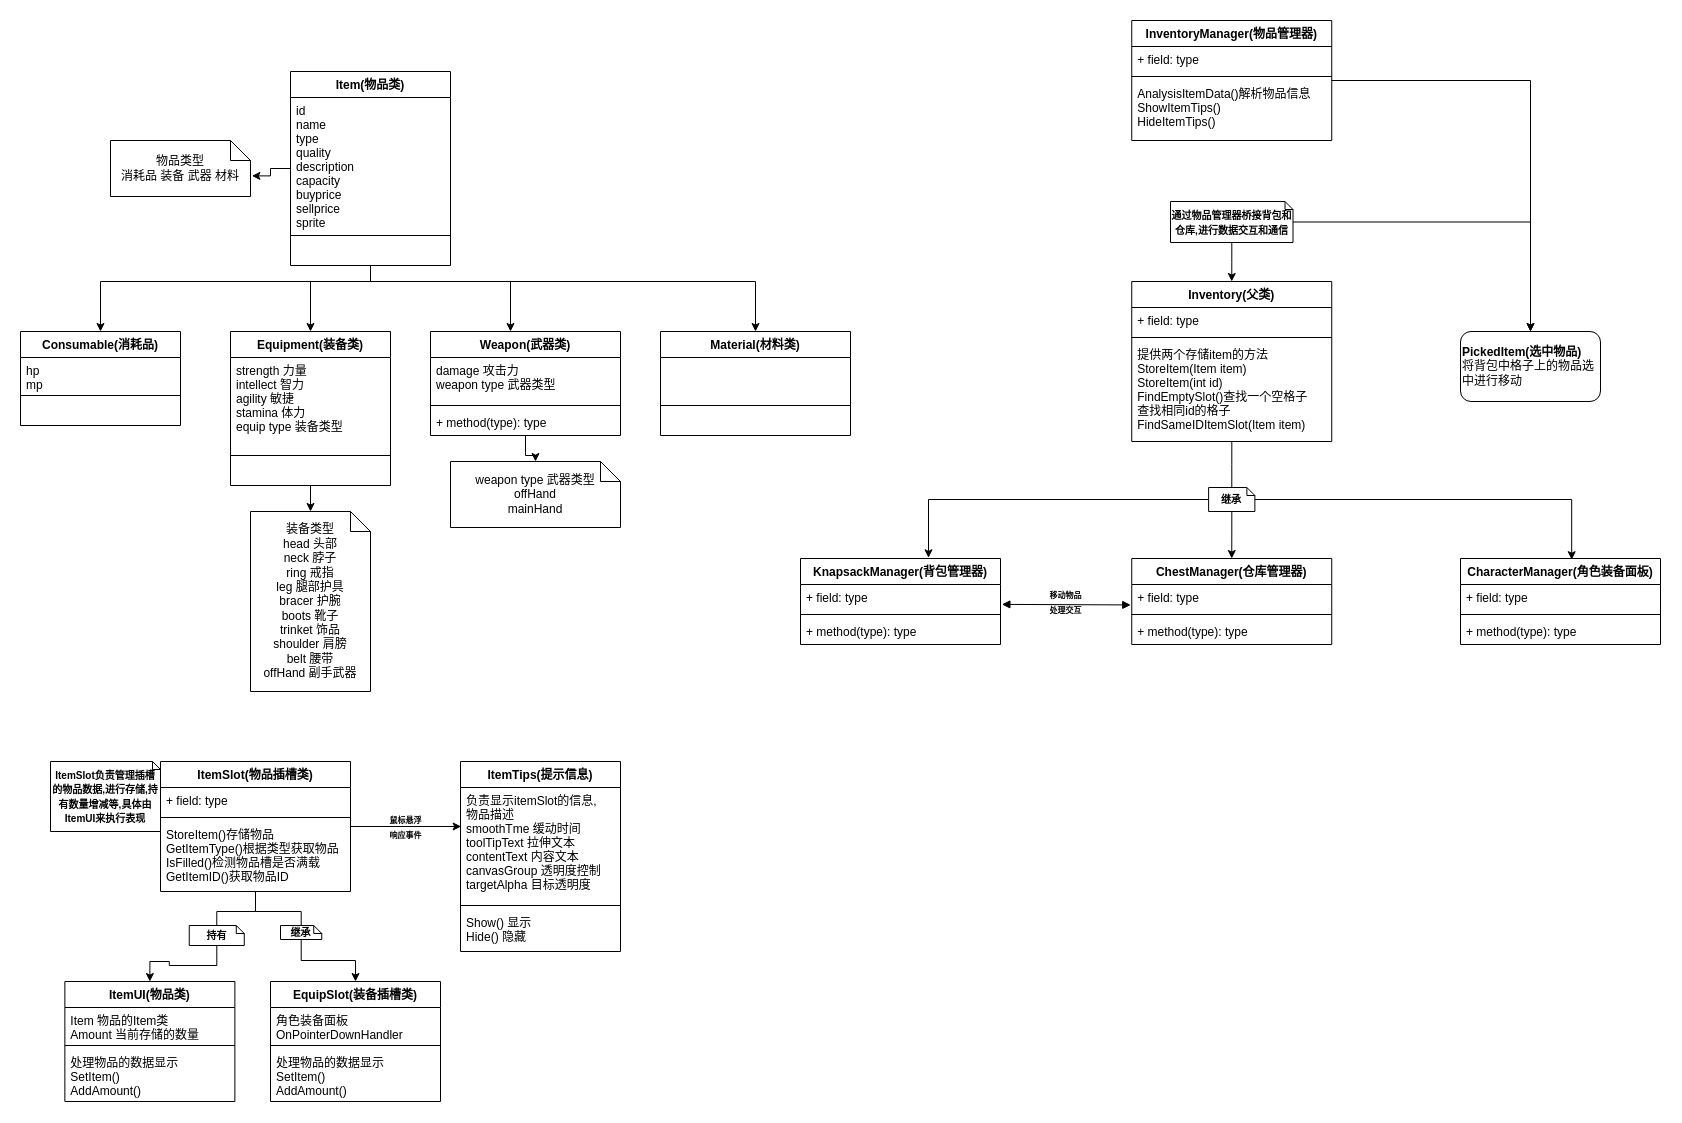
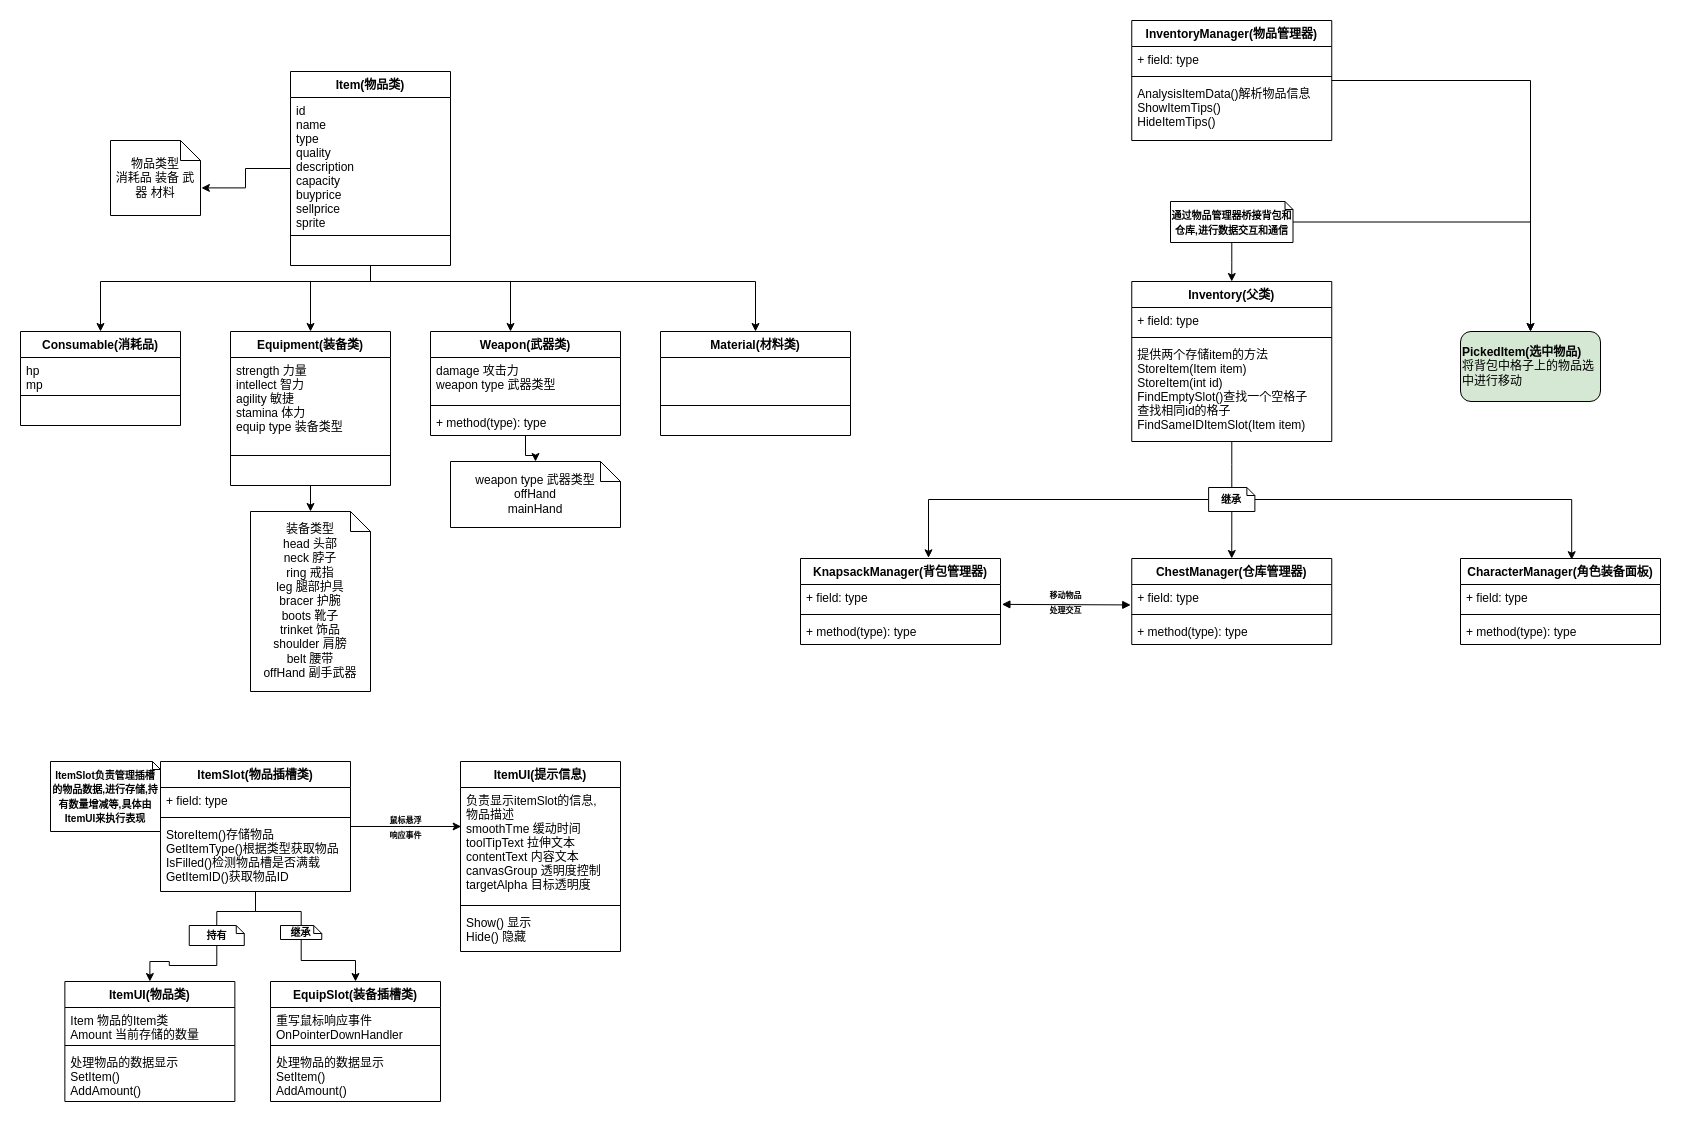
node "物品类型 消耗品 装备 武器 材料": size 140x56 -> 90x75
node "PickedItem(选中物品) 将背包中格子上的物品选中进行移动": fillcolor #ffffff -> #d5e8d4
node "ItemTips(提示信息)": label "ItemTips(提示信息)" -> "ItemUI(提示信息)"
node "角色装备面板 OnPointerDownHandler": label "角色装备面板 OnPointerDownHandler" -> "重写鼠标响应事件 OnPointerDownHandler"
